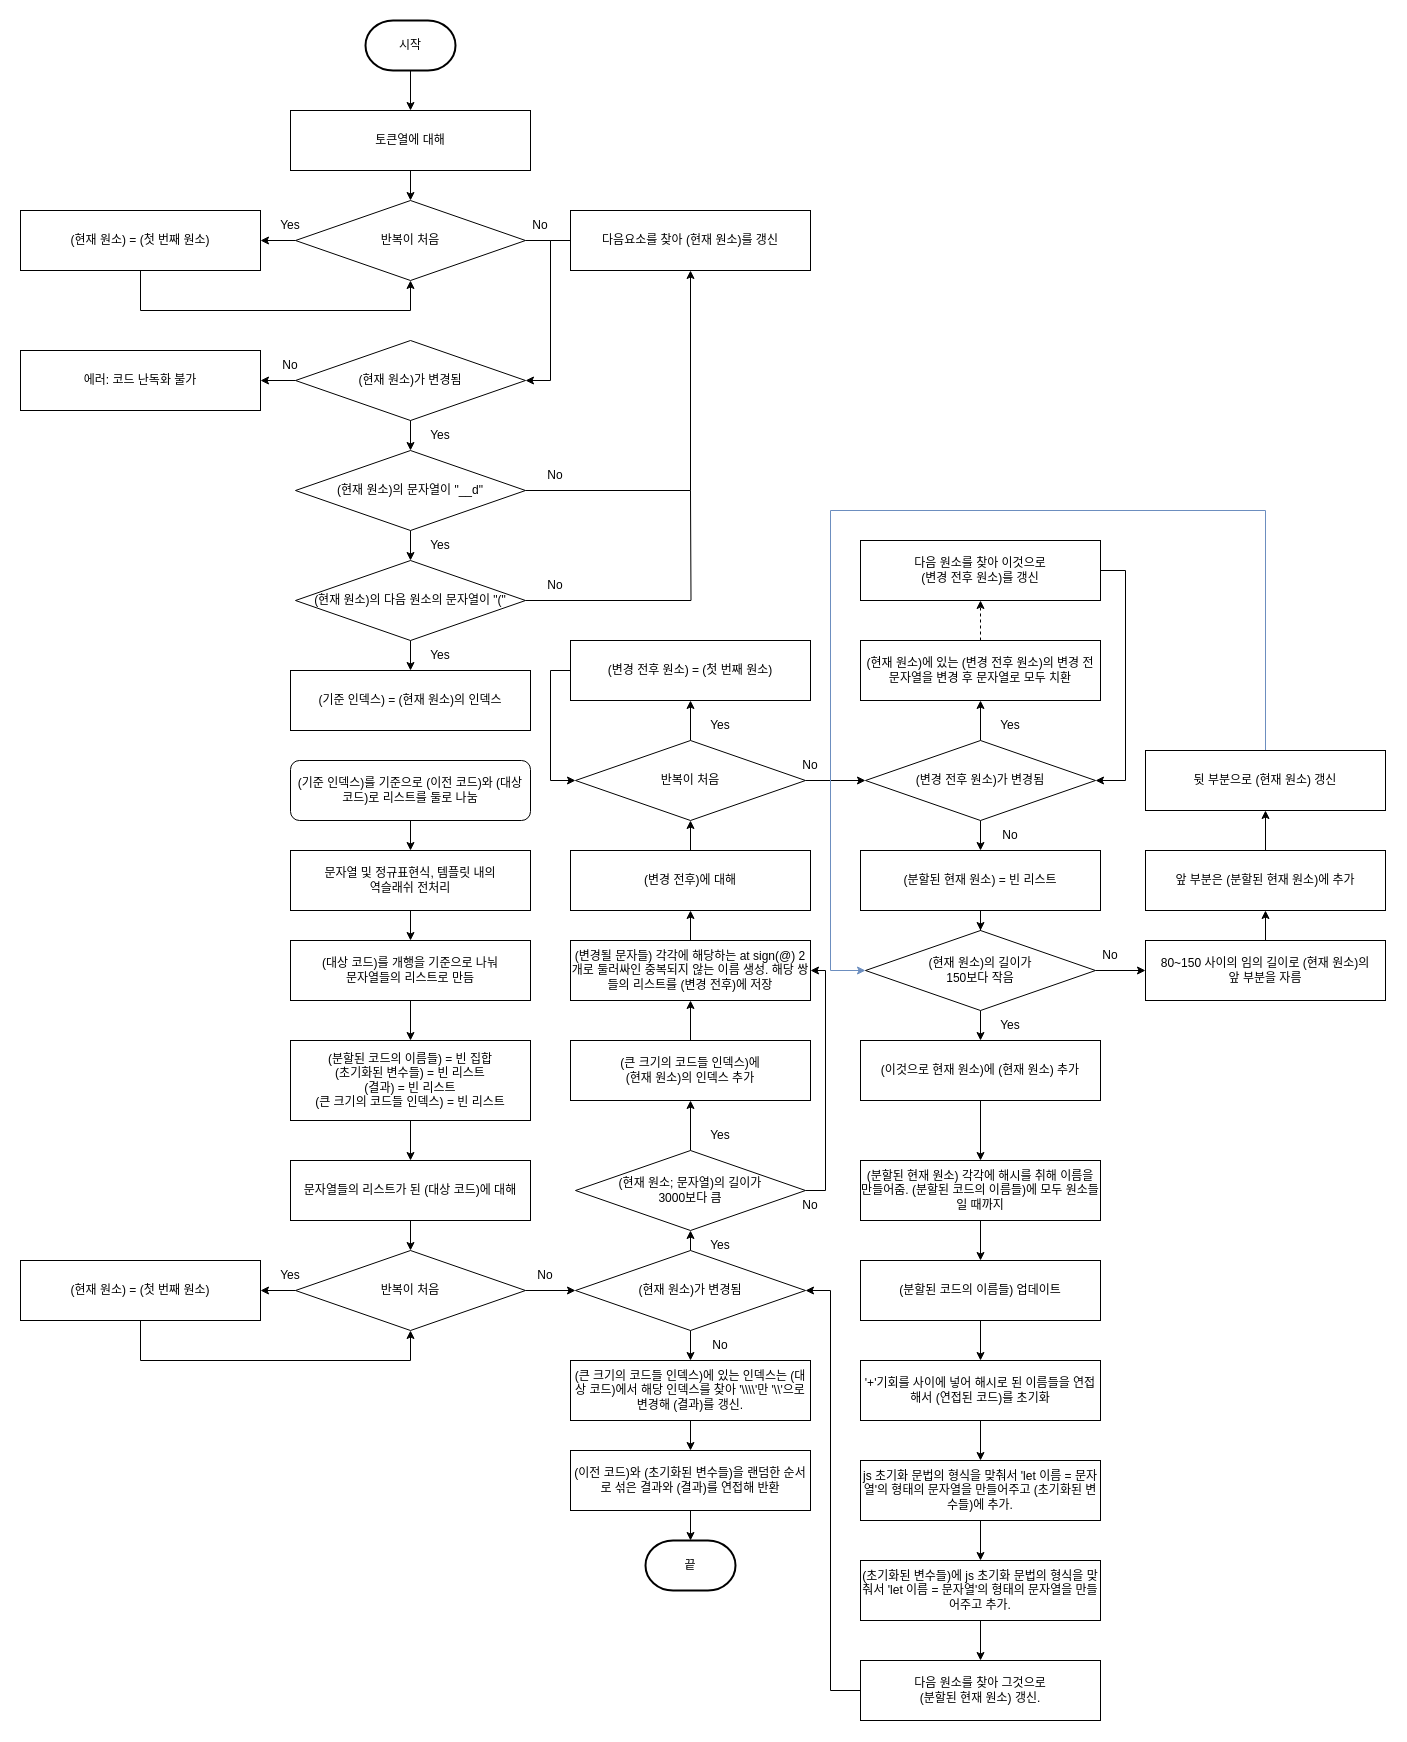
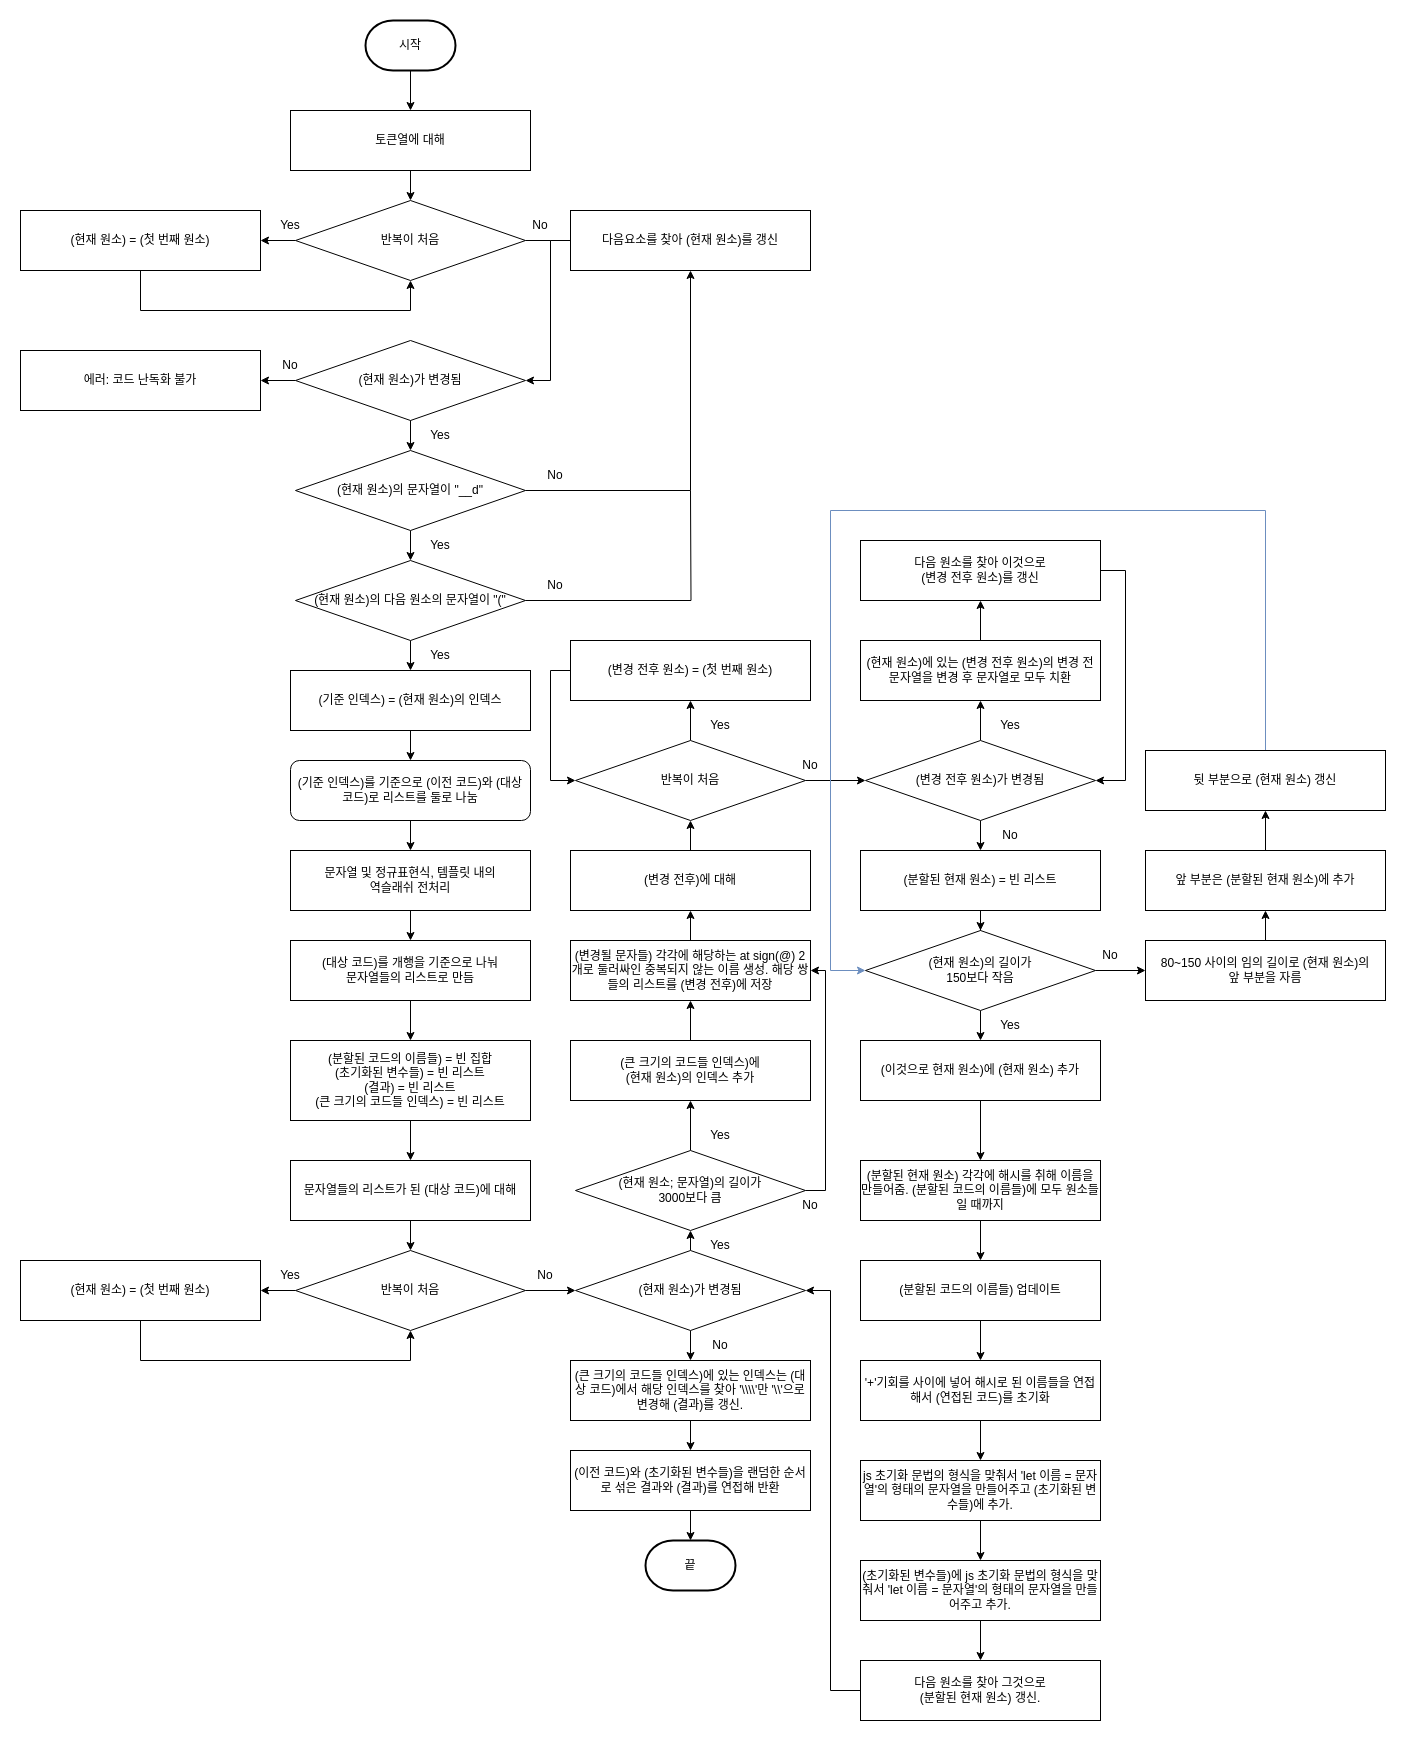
edge "(현재 원소)에 있는 (변경 전후 원소)의 변경 전 문자열을 변경 후 문자열로 모두 치환" -> "다음 원소를 찾아 이것으로 (변경 전후 원소)를 갱신": style dashed -> solid
edge "(기준 인덱스) = (현재 원소)의 인덱스" -> "(기준 인덱스)를 기준으로 (이전 코드)와 (대상 코드)로 리스트를 둘로 나눔": added
